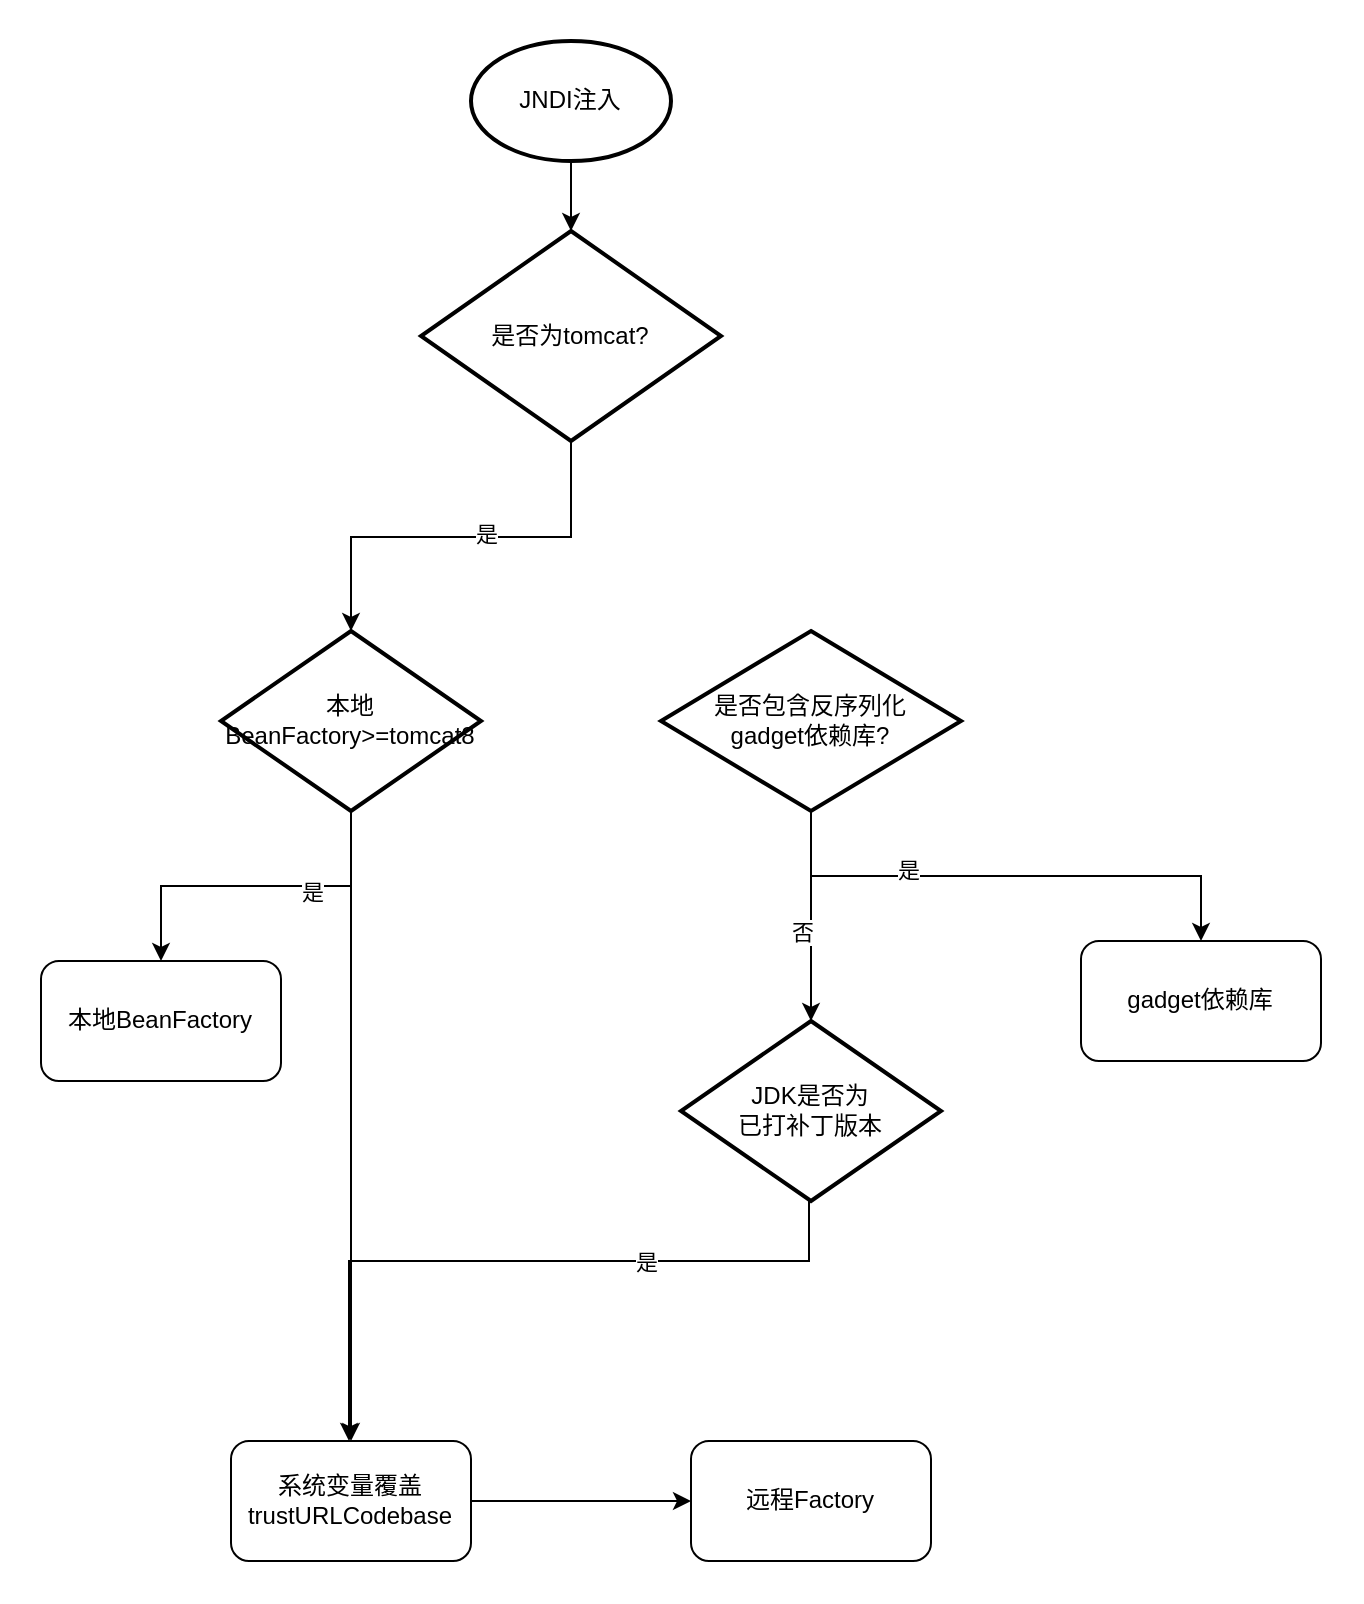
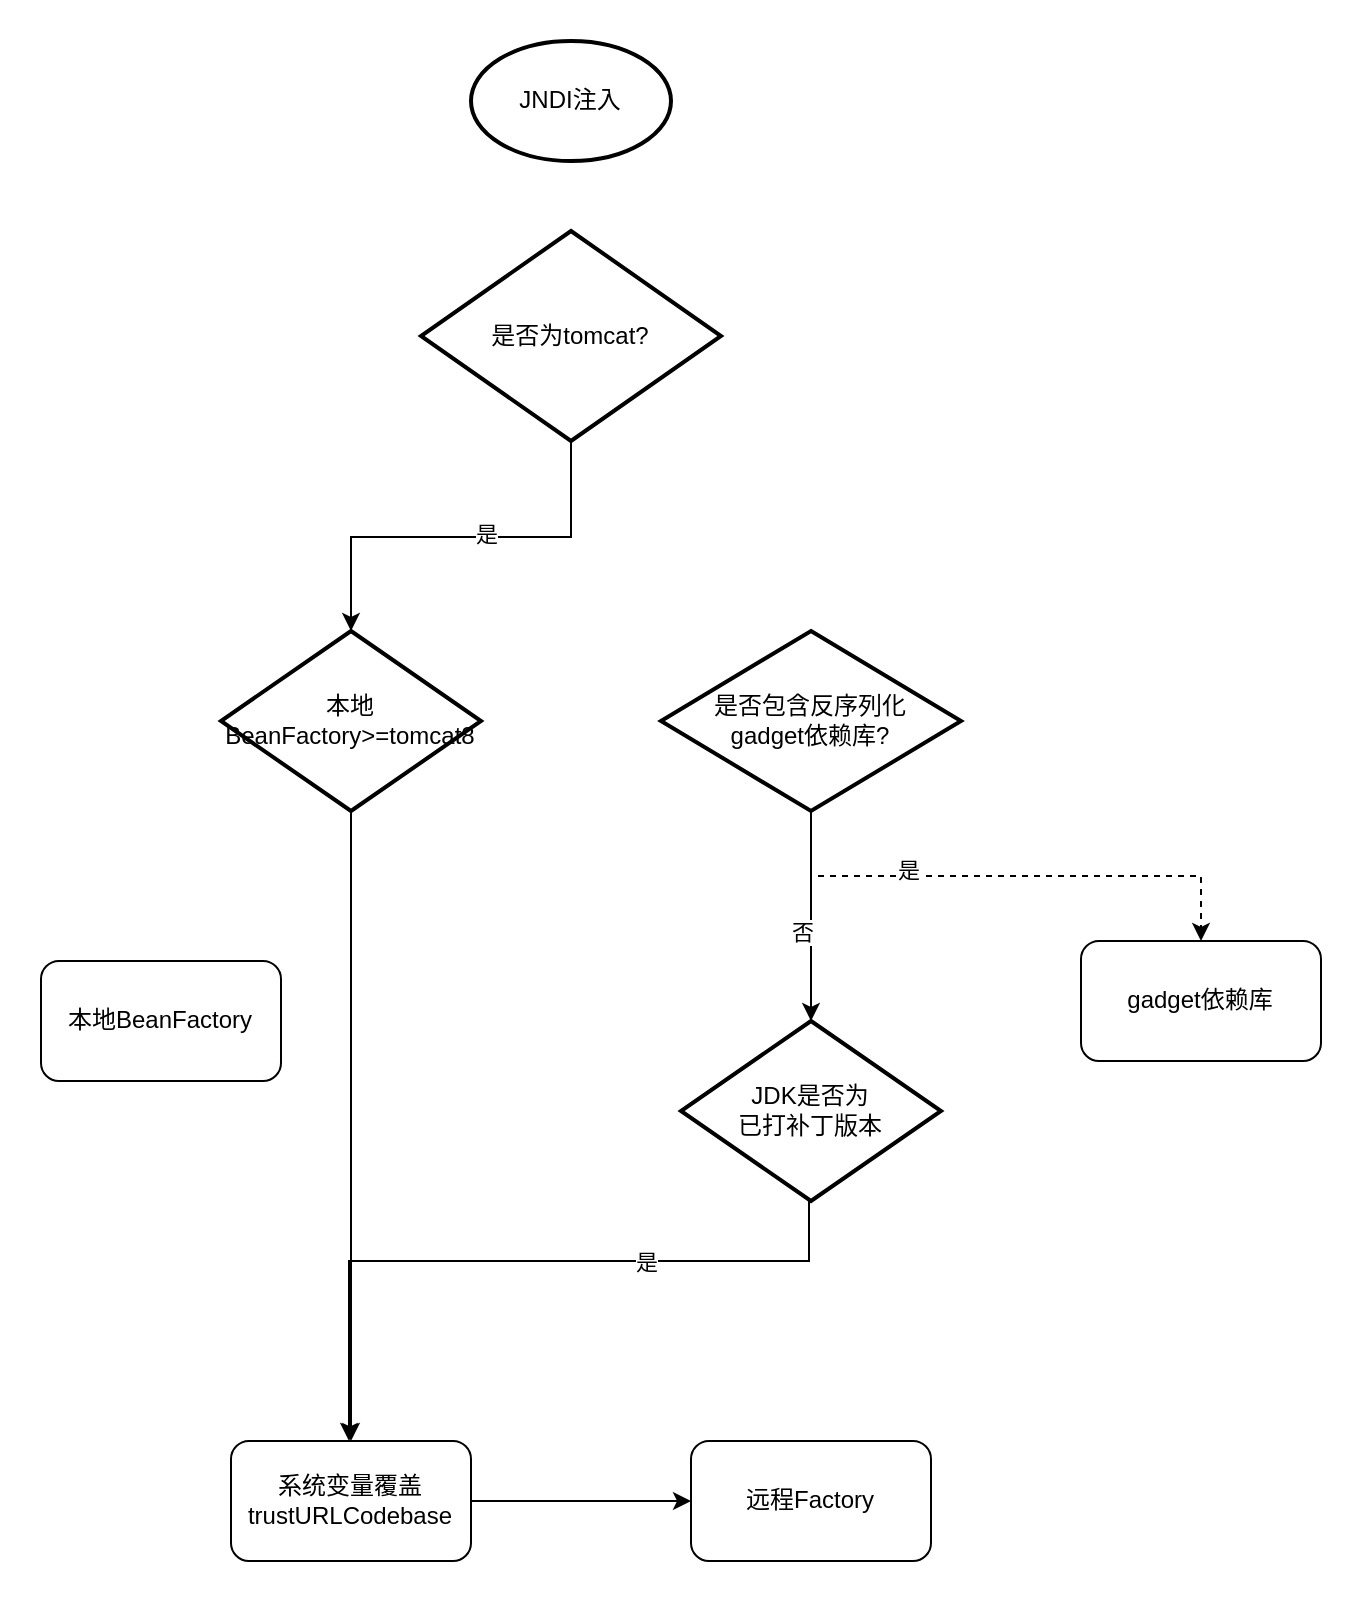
edge "JNDI注入" -> "是否为tomcat?": removed
edge "是否包含反序列化 gadget依赖库?" -> "gadget依赖库": style solid -> dashed
edge "本地BeanFactory>=tomcat8" -> "本地BeanFactory": removed, label "是"
